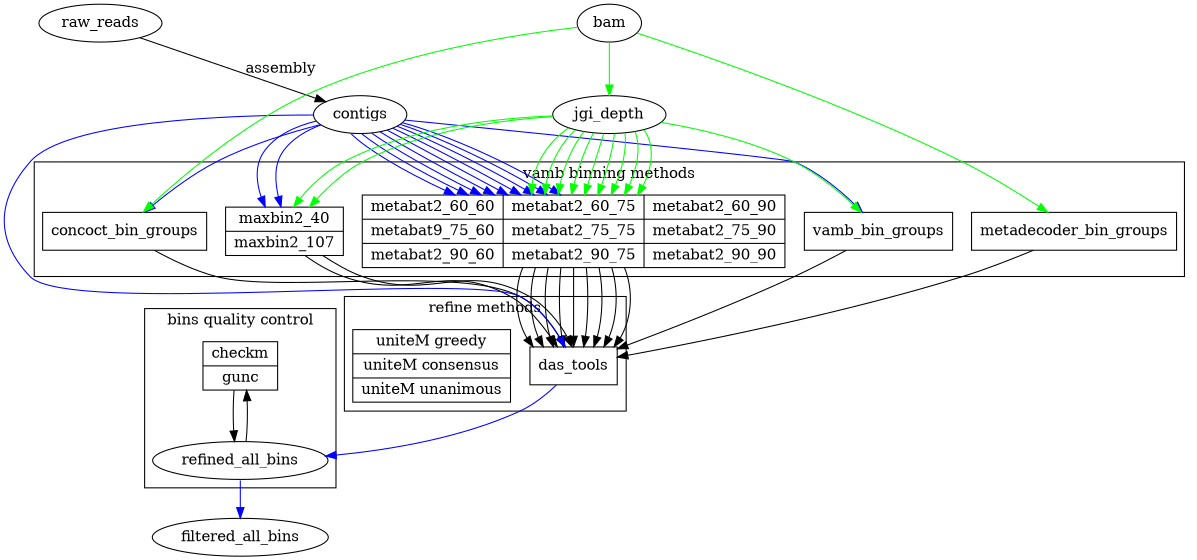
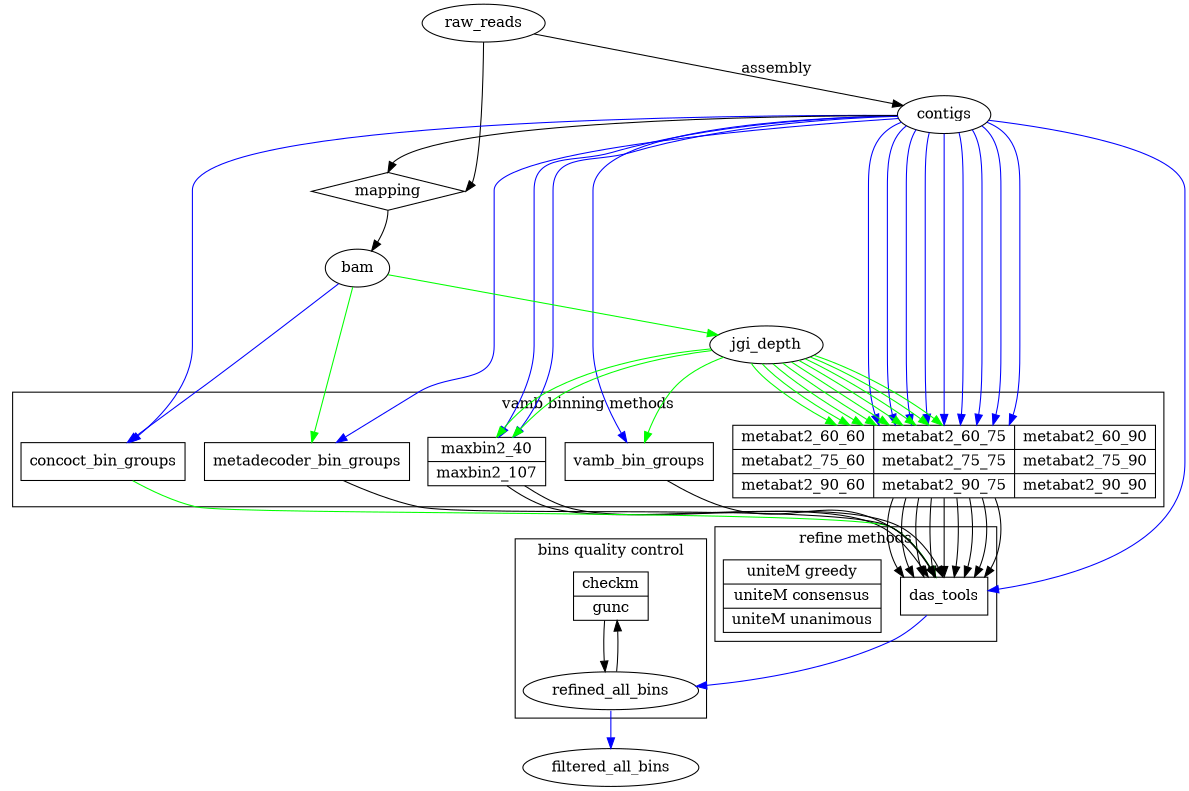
edge "bam" -> "concoct_bin_groups": color green -> blue
edge "contigs" -> "metadecoder_bin_groups": added
node "mapping": added
node "metabat2_60_60": text "metabat9_75_60" -> "metabat2_75_60"
edge "concoct_bin_groups" -> "das_tools": color black -> green
